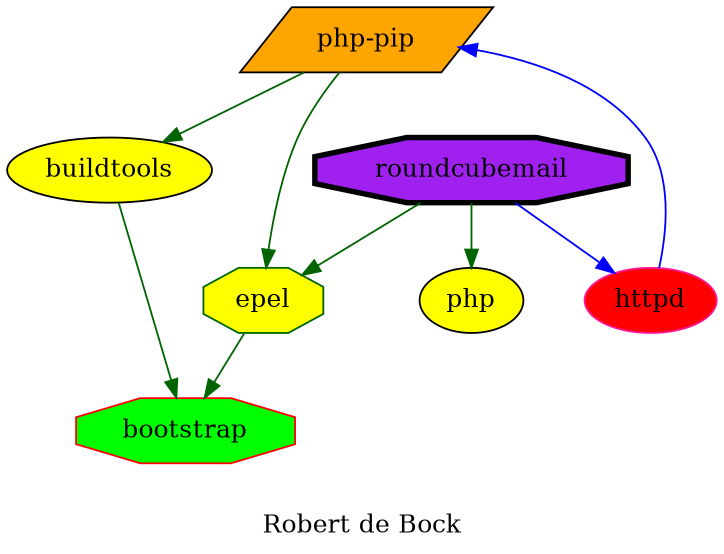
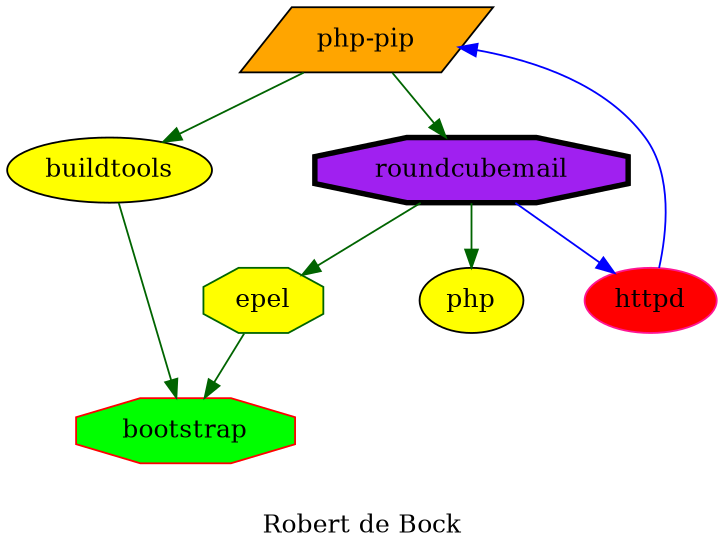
edge "php-pip" -> "epel": now "php-pip" -> "roundcubemail"
